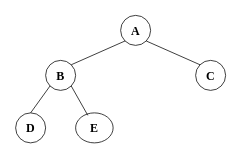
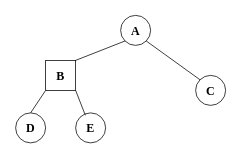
node "B": shape ellipse -> rectangle
node "C": moved (210, 75) -> (210, 90)
node "E": size 38x30 -> 30x30
